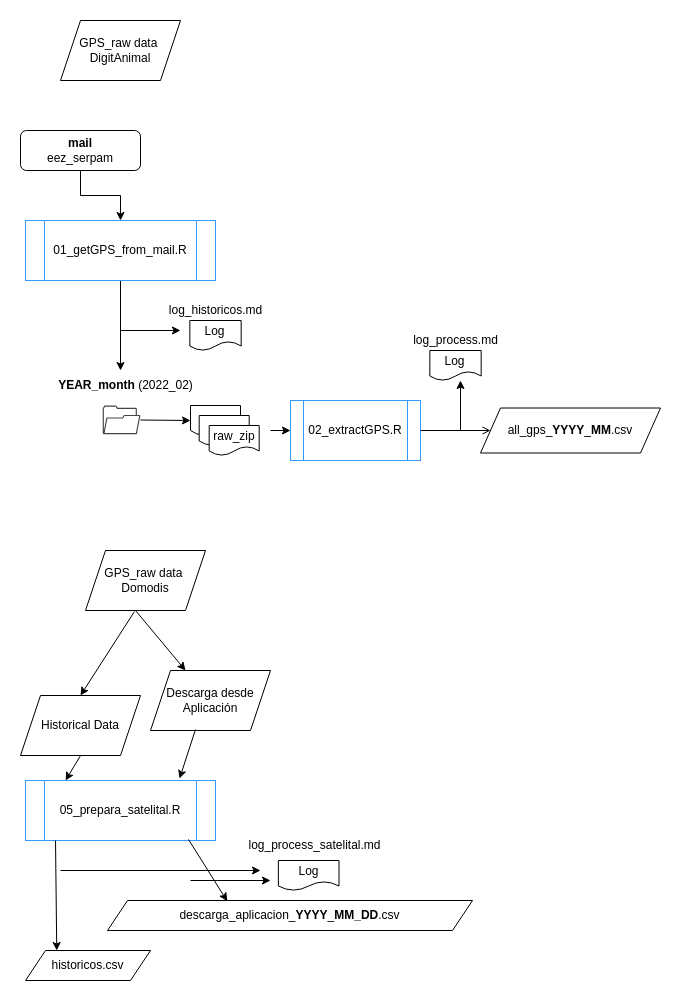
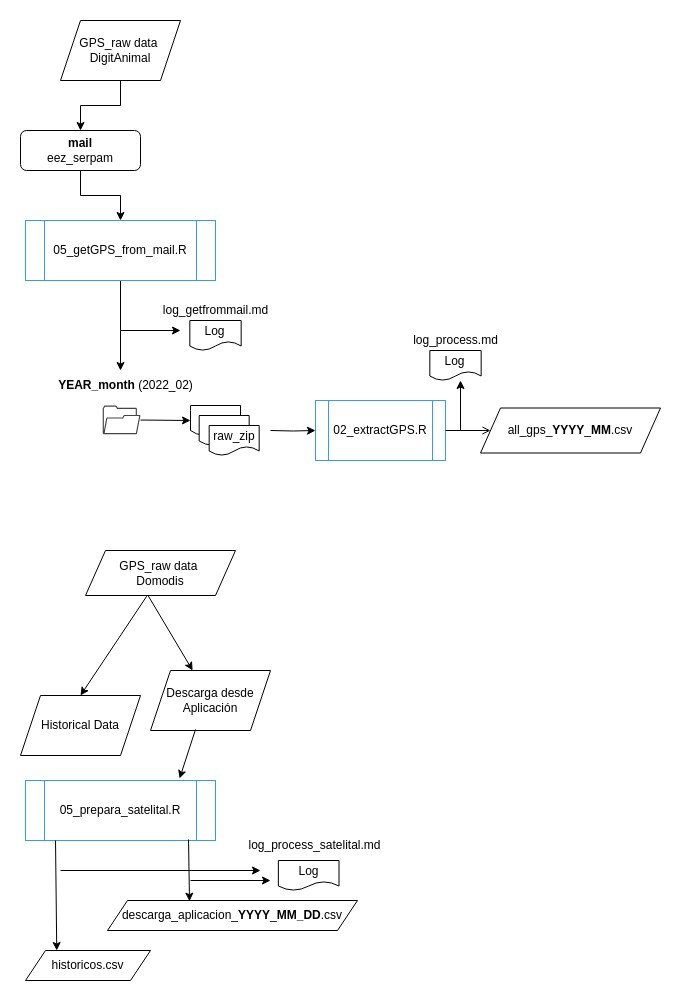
edge "GPS_raw data DigitAnimal" -> "mail eez_serpam": added
node "01_getGPS_from_mail.R": label "01_getGPS_from_mail.R" -> "05_getGPS_from_mail.R"
node "log_historicos.md": label "log_historicos.md" -> "log_getfrommail.md"
node "02_extractGPS.R": moved (356, 431) -> (381, 431)
node "GPS_raw data Domodis": size 120x60 -> 150x45
edge "Historical Data" -> "05_prepara_satelital.R": removed
node "descarga_aplicacion_YYYY_MM_DD.csv": size 365x30 -> 250x30
